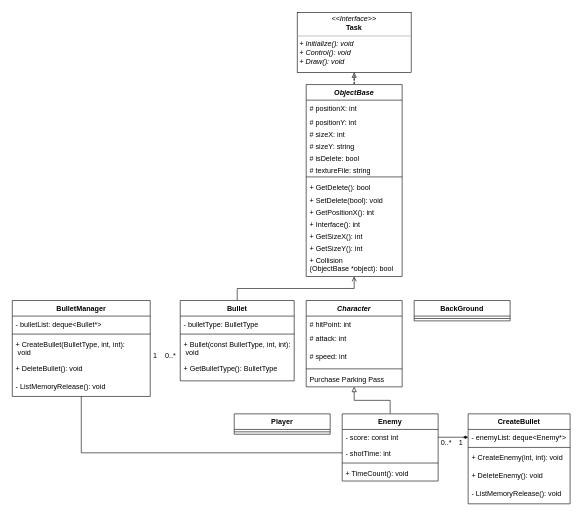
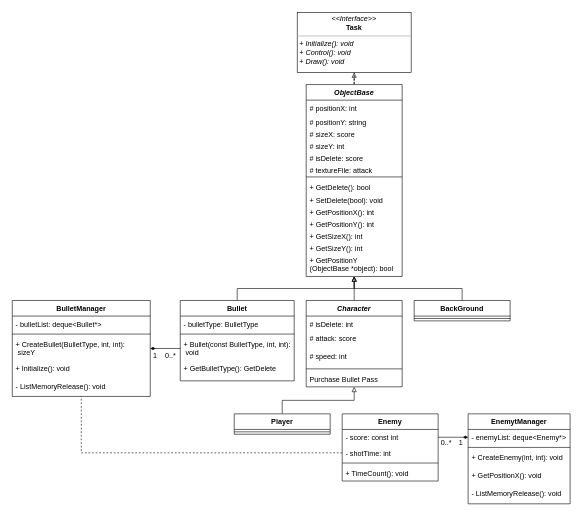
node "# positionY: int": label "# positionY: int" -> "# positionY: string"
node "# sizeX: int": label "# sizeX: int" -> "# sizeX: score"
node "# sizeY: string": label "# sizeY: string" -> "# sizeY: int"
node "# isDelete: bool": label "# isDelete: bool" -> "# isDelete: score"
node "# textureFile: string": label "# textureFile: string" -> "# textureFile: attack"
node "+ Interface(): int": label "+ Interface(): int" -> "+ GetPositionY(): int"
node "+ Collision (ObjectBase *object): bool": label "+ Collision (ObjectBase *object): bool" -> "+ GetPositionY (ObjectBase *object): bool"
edge "BackGround" -> "ObjectBase": added
edge "Character" -> "ObjectBase": added
node "# hitPoint: int": label "# hitPoint: int" -> "# isDelete: int"
node "# attack: int": label "# attack: int" -> "# attack: score"
node "+ CreateBullet(BulletType, int, int): void": label "+ CreateBullet(BulletType, int, int): void" -> "+ CreateBullet(BulletType, int, int): sizeY"
edge "+ Bullet(const BulletType, int, int): void" -> "BulletManager": added
node "+ DeleteBullet(): void": label "+ DeleteBullet(): void" -> "+ Initialize(): void"
node "+ GetBulletType(): BulletType": label "+ GetBulletType(): BulletType" -> "+ GetBulletType(): GetDelete"
node "Purchase Parking Pass": label "Purchase Parking Pass" -> "Purchase Bullet Pass"
edge "Player" -> "Character": added
edge "Enemy" -> "Character": removed
node "CreateBullet": label "CreateBullet" -> "EnemytManager"
edge "BulletManager" -- "- shotTime: int": style solid -> dashed
node "+ DeleteEnemy(): void": label "+ DeleteEnemy(): void" -> "+ GetPositionX(): void"
